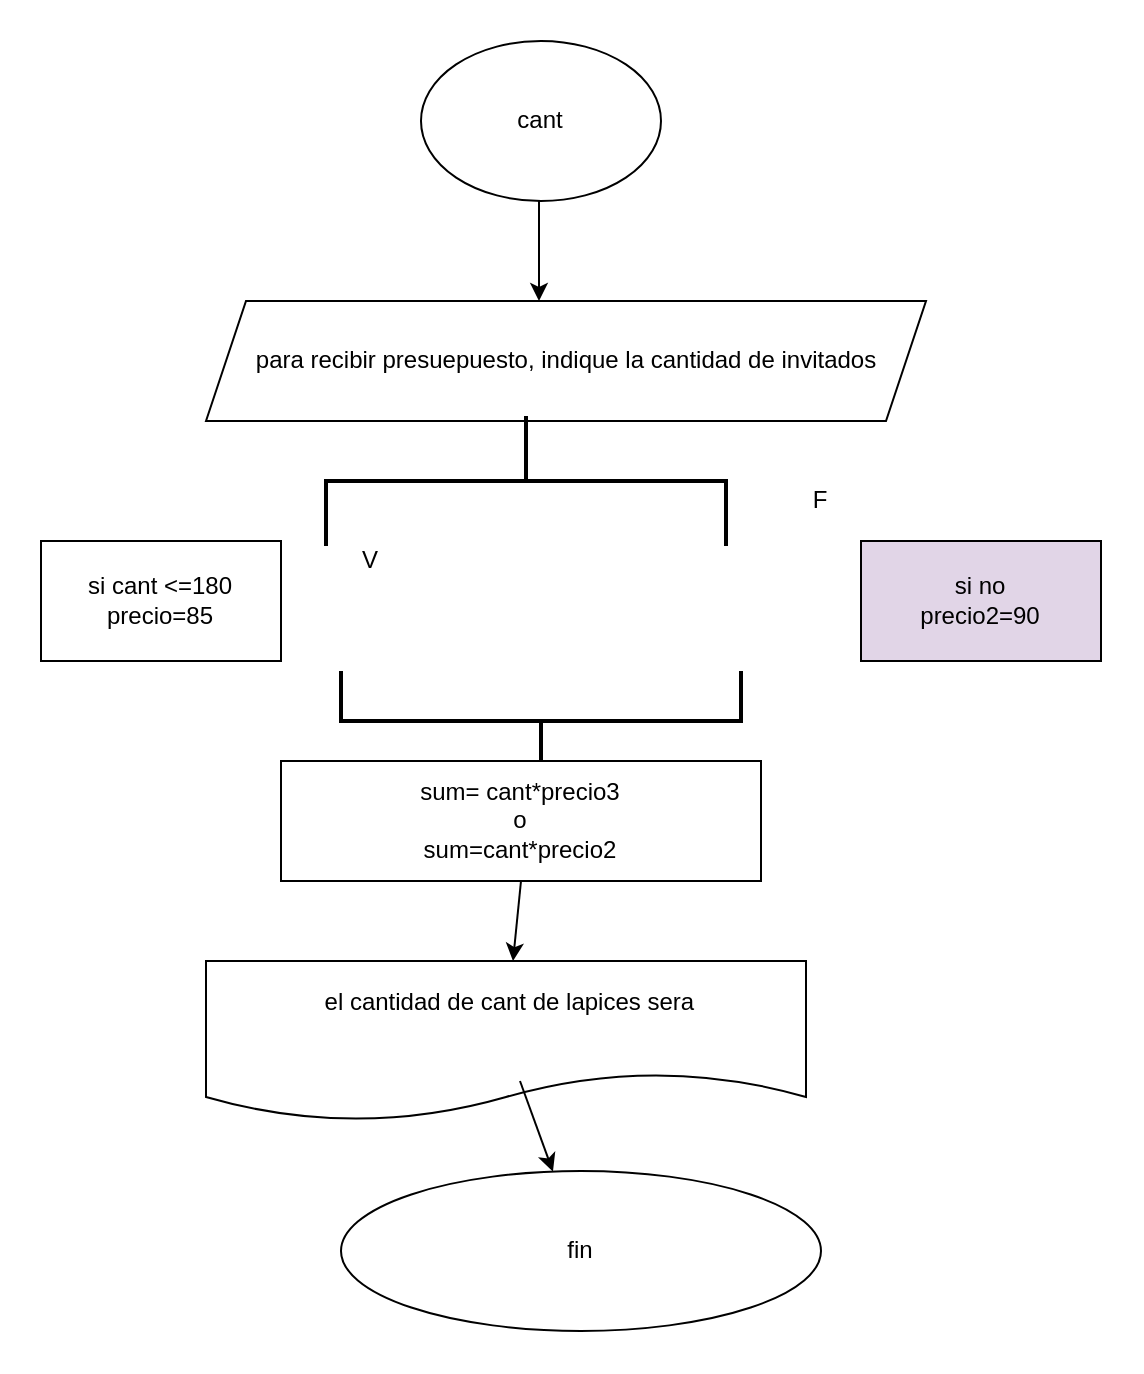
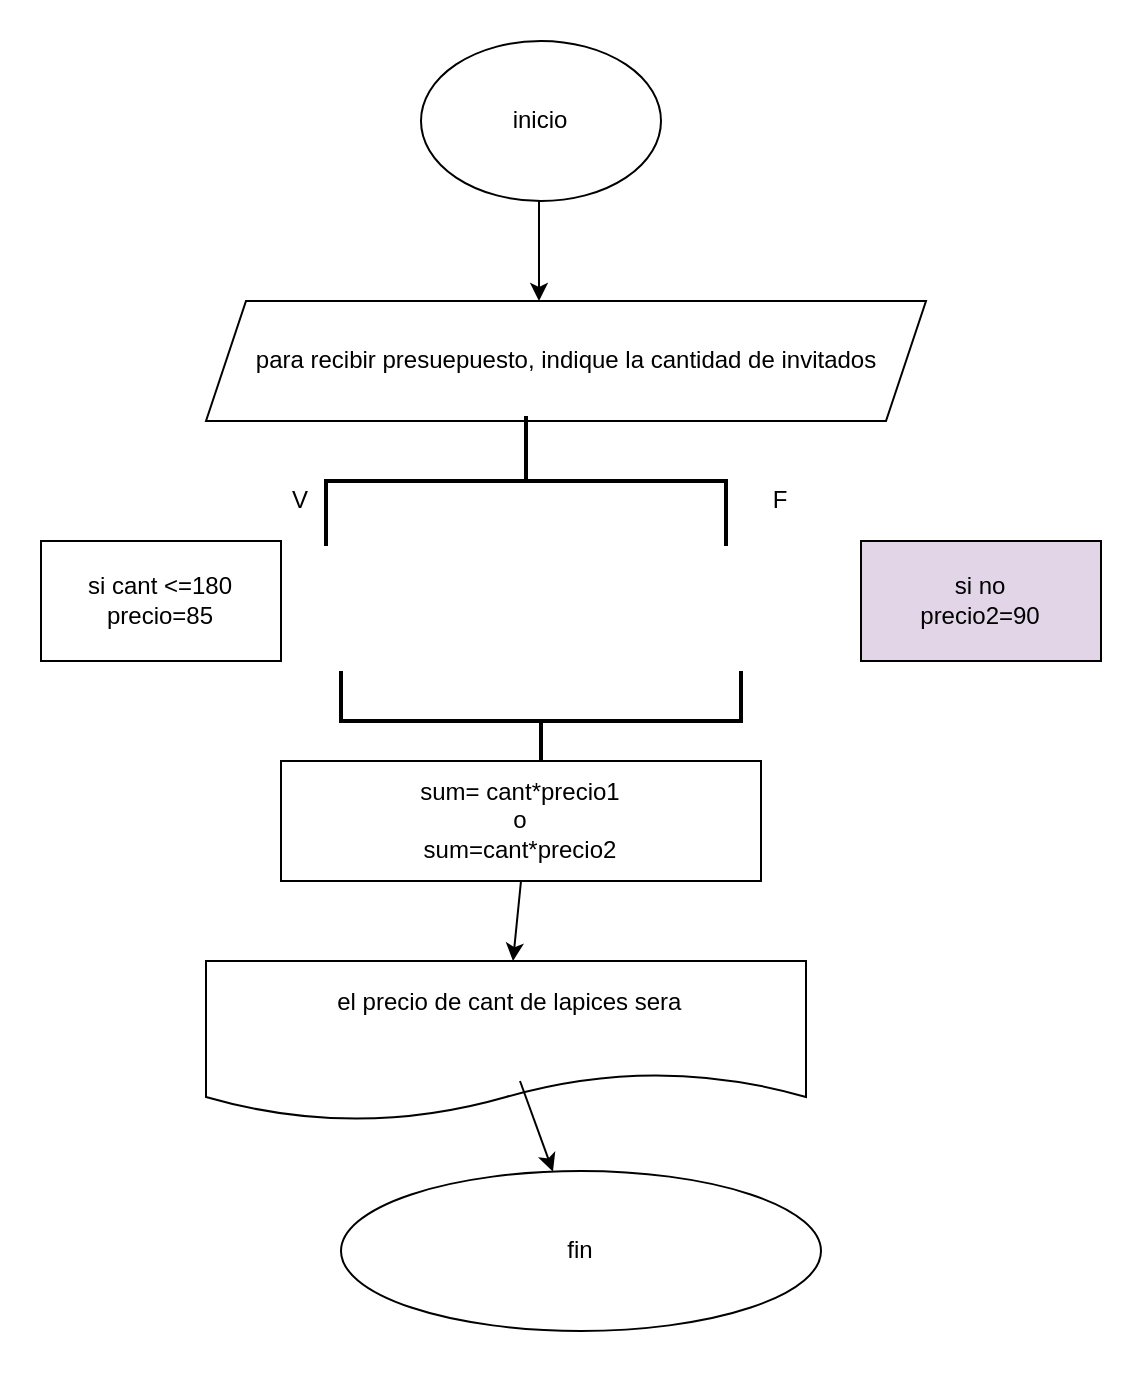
node "cant": label "cant" -> "inicio"
node "F": moved (821, 501) -> (781, 501)
node "V": moved (371, 561) -> (301, 501)
node "sum= cant*precio3 o sum=cant*precio2": label "sum= cant*precio3 o sum=cant*precio2" -> "sum= cant*precio1 o sum=cant*precio2"
node "el cantidad de cant de lapices sera": label "el cantidad de cant de lapices sera" -> "el precio de cant de lapices sera"
